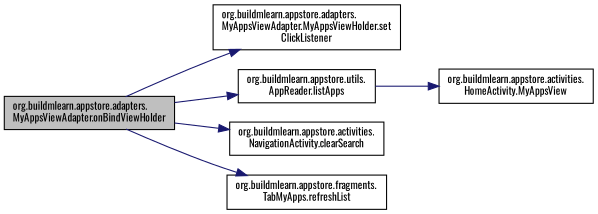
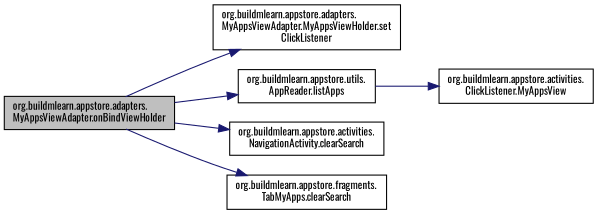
node "org.buildmlearn.appstore.activities. HomeActivity.MyAppsView": label "org.buildmlearn.appstore.activities. HomeActivity.MyAppsView" -> "org.buildmlearn.appstore.activities. ClickListener.MyAppsView"
node "org.buildmlearn.appstore.fragments. TabMyApps.refreshList": label "org.buildmlearn.appstore.fragments. TabMyApps.refreshList" -> "org.buildmlearn.appstore.fragments. TabMyApps.clearSearch"
